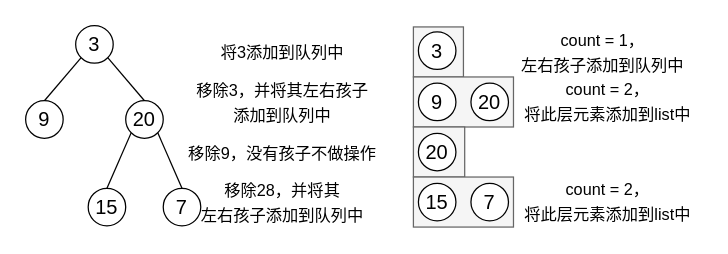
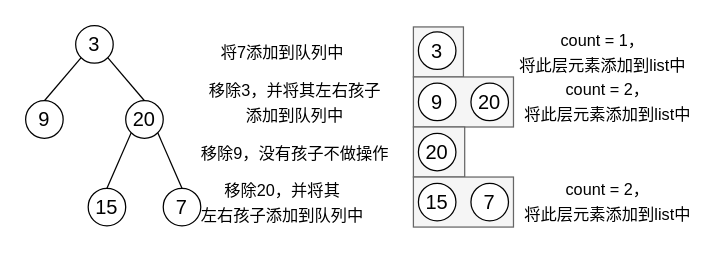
node "将3添加到队列中": label "将3添加到队列中" -> "将7添加到队列中"
node "count = 1， 左右孩子添加到队列中": label "count = 1， 左右孩子添加到队列中" -> "count = 1， 将此层元素添加到list中"
node "移除3，并将其左右孩子 添加到队列中": moved (282, 102) -> (294, 102)
node "移除9，没有孩子不做操作": moved (282, 152) -> (294, 152)
node "移除28，并将其 左右孩子添加到队列中": label "移除28，并将其 左右孩子添加到队列中" -> "移除20，并将其 左右孩子添加到队列中"
